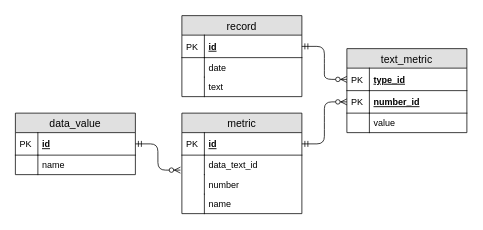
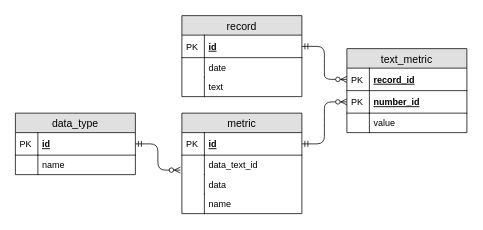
node "type_id": label "type_id" -> "record_id"
node "data_value": label "data_value" -> "data_type"
node "number": label "number" -> "data"
